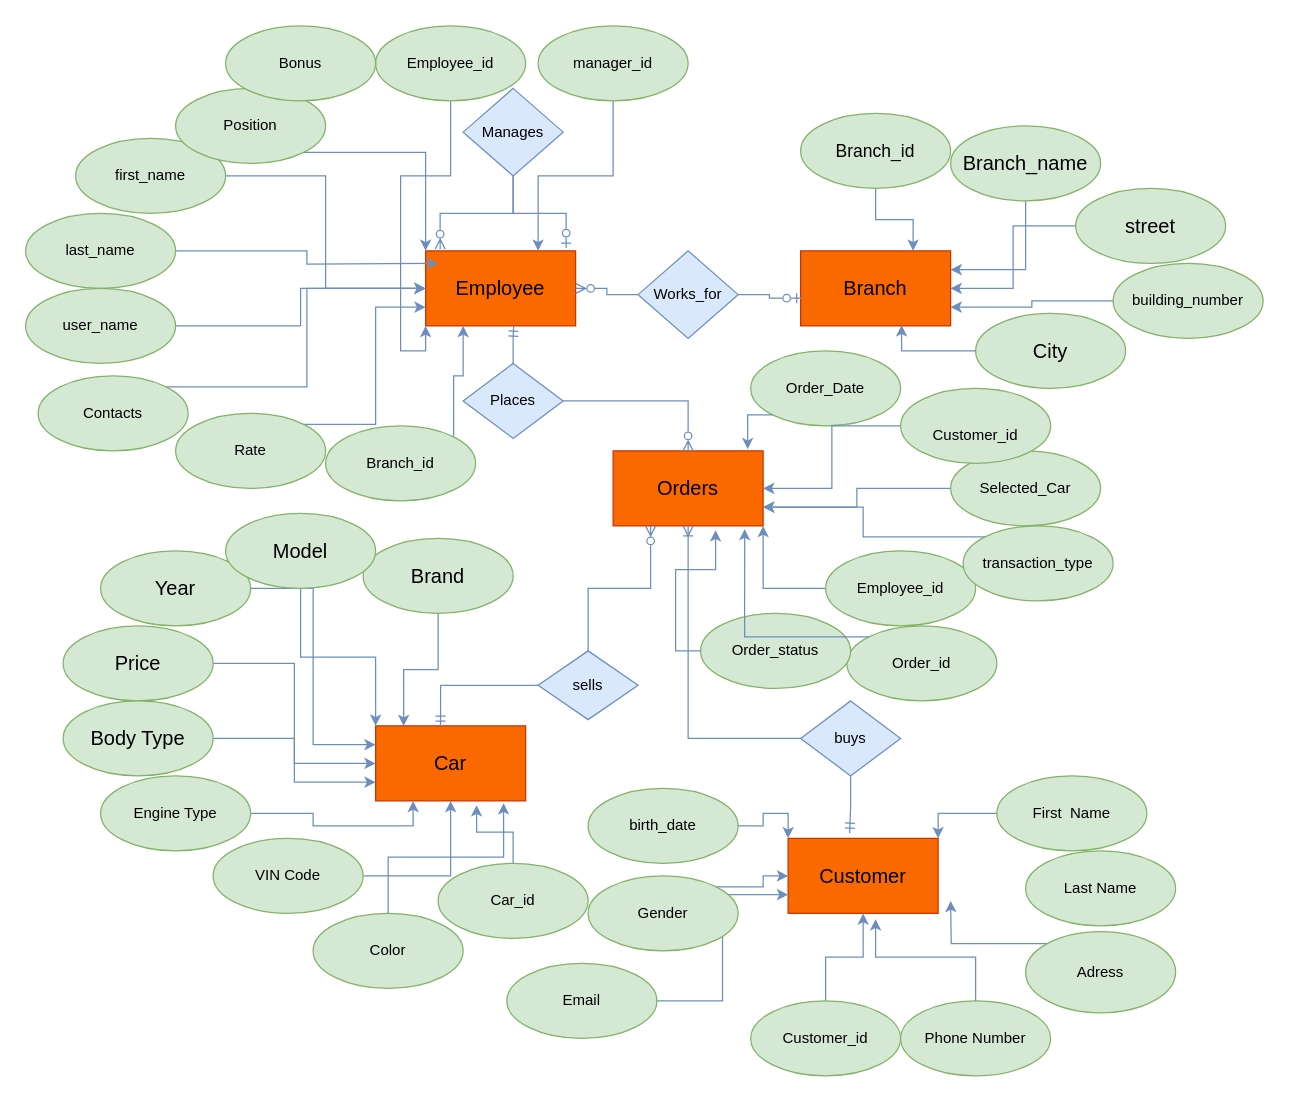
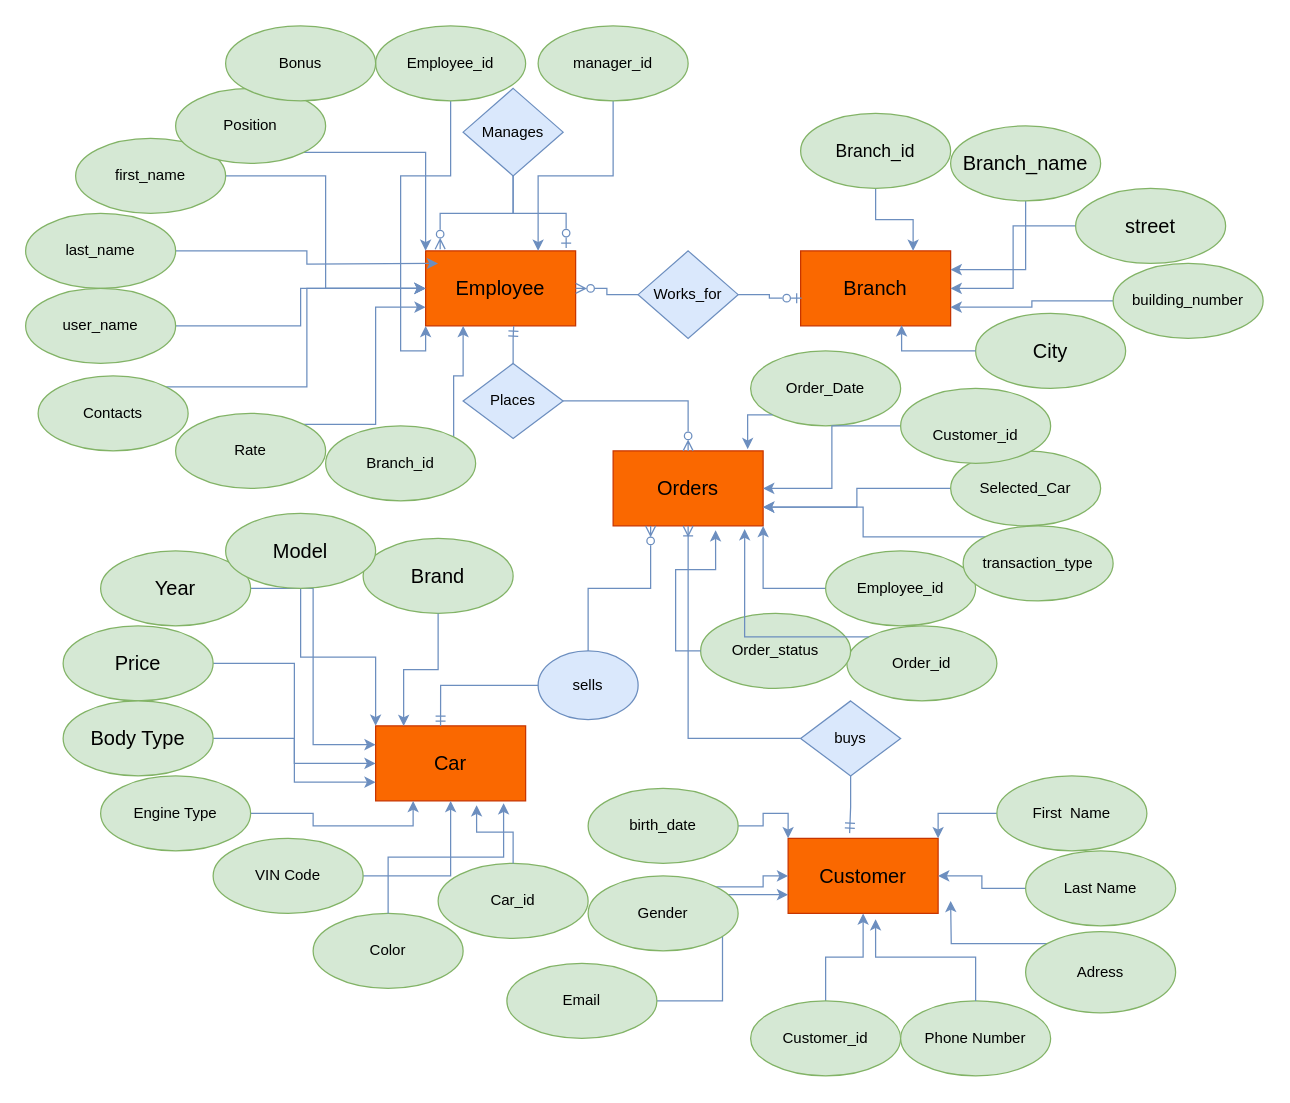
node "sells": shape diamond -> ellipse
edge "Last Name" -> "Customer": added
